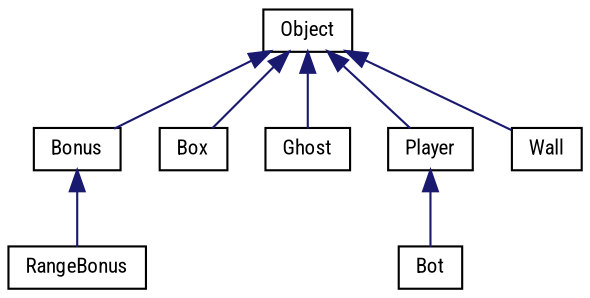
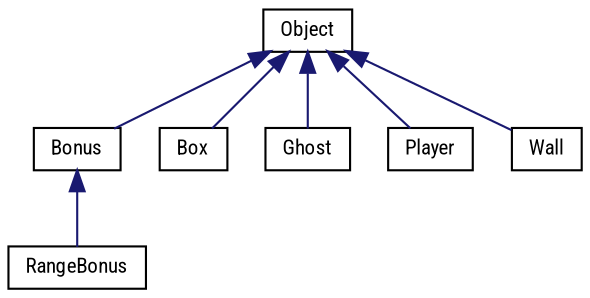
node "Bot": removed
